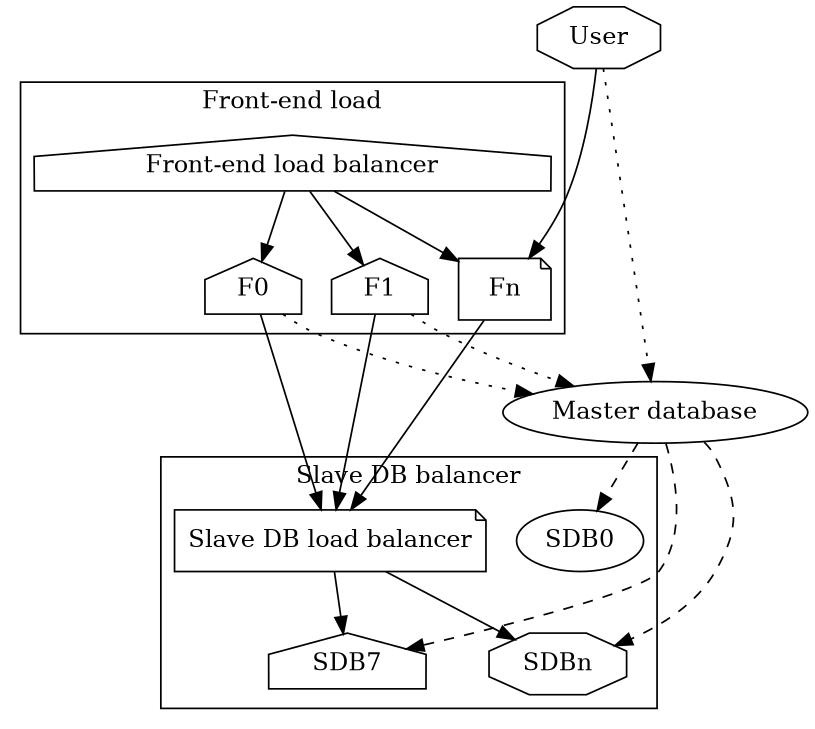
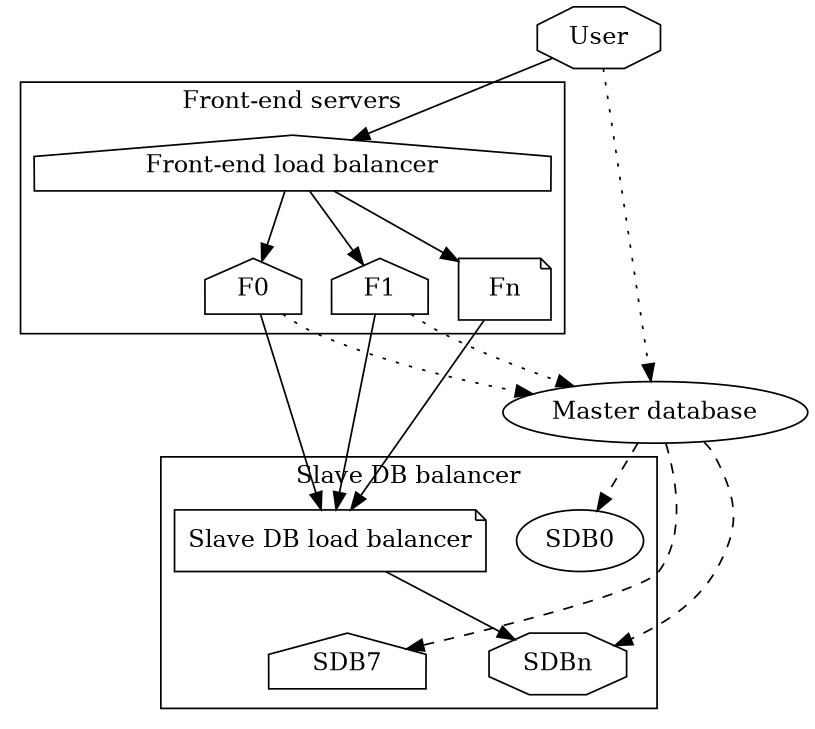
cluster "Front-end load": label "Front-end load" -> "Front-end servers"
edge "User" -> "Fn": now "User" -> "Front-end load balancer"
edge "Slave DB load balancer" -> "SDB7": removed
